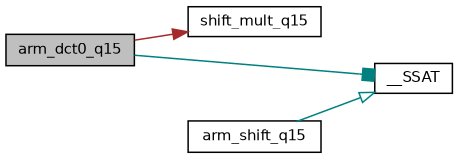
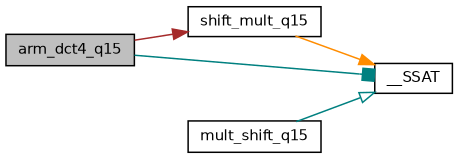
edge "shift_mult_q15" -> "__SSAT": added
node "arm_dct0_q15": label "arm_dct0_q15" -> "arm_dct4_q15"
node "arm_shift_q15": label "arm_shift_q15" -> "mult_shift_q15"
